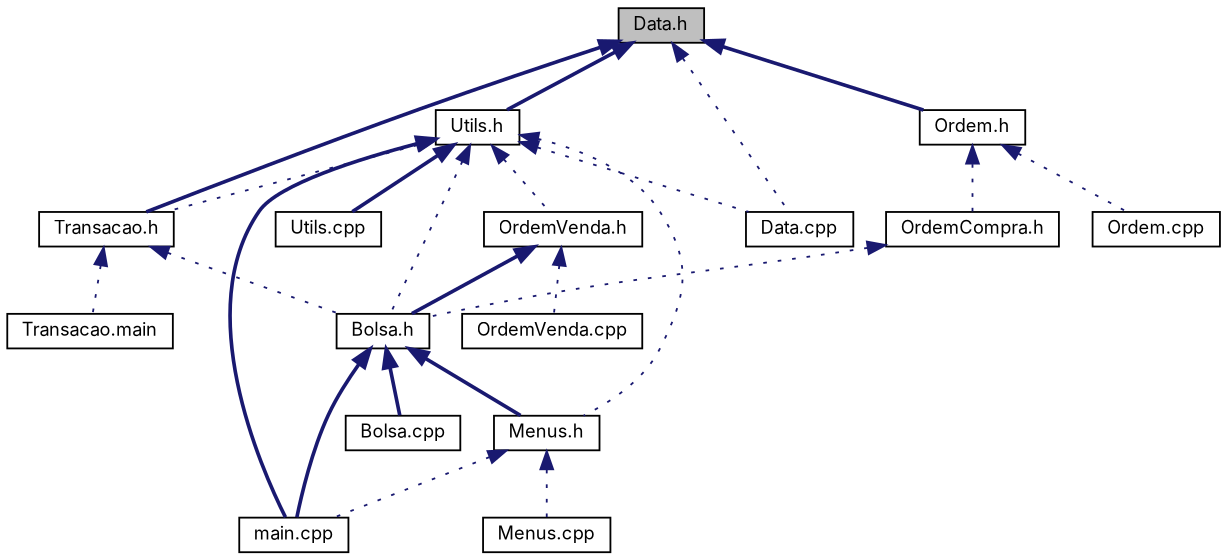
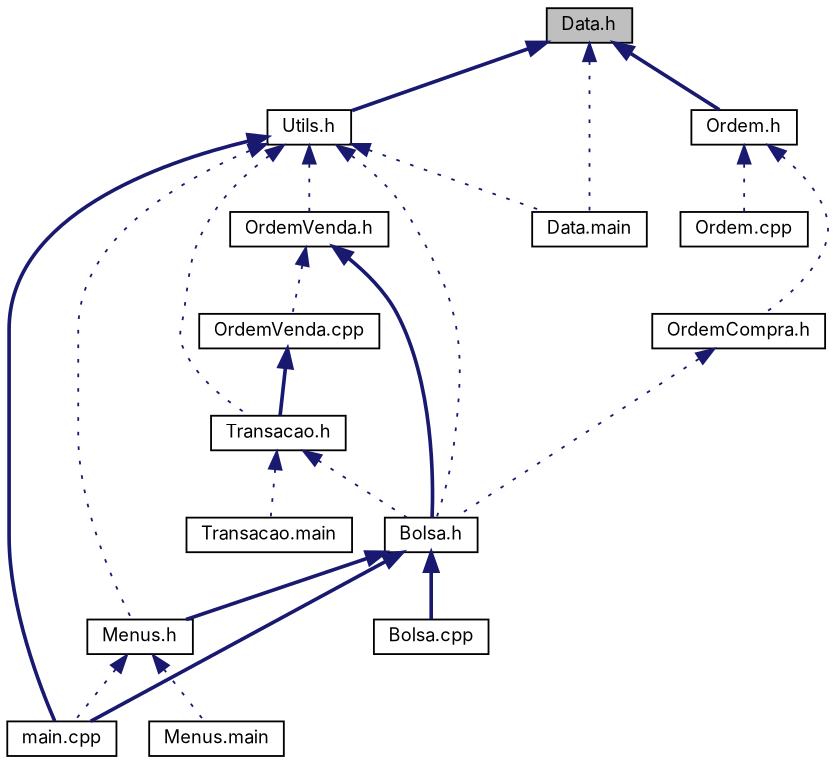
edge "Transacao.h" -> "Data.h": now "Transacao.h" -> "OrdemVenda.cpp"
node "Utils.cpp": removed
node "Data.cpp": label "Data.cpp" -> "Data.main"
node "Menus.cpp": label "Menus.cpp" -> "Menus.main"
